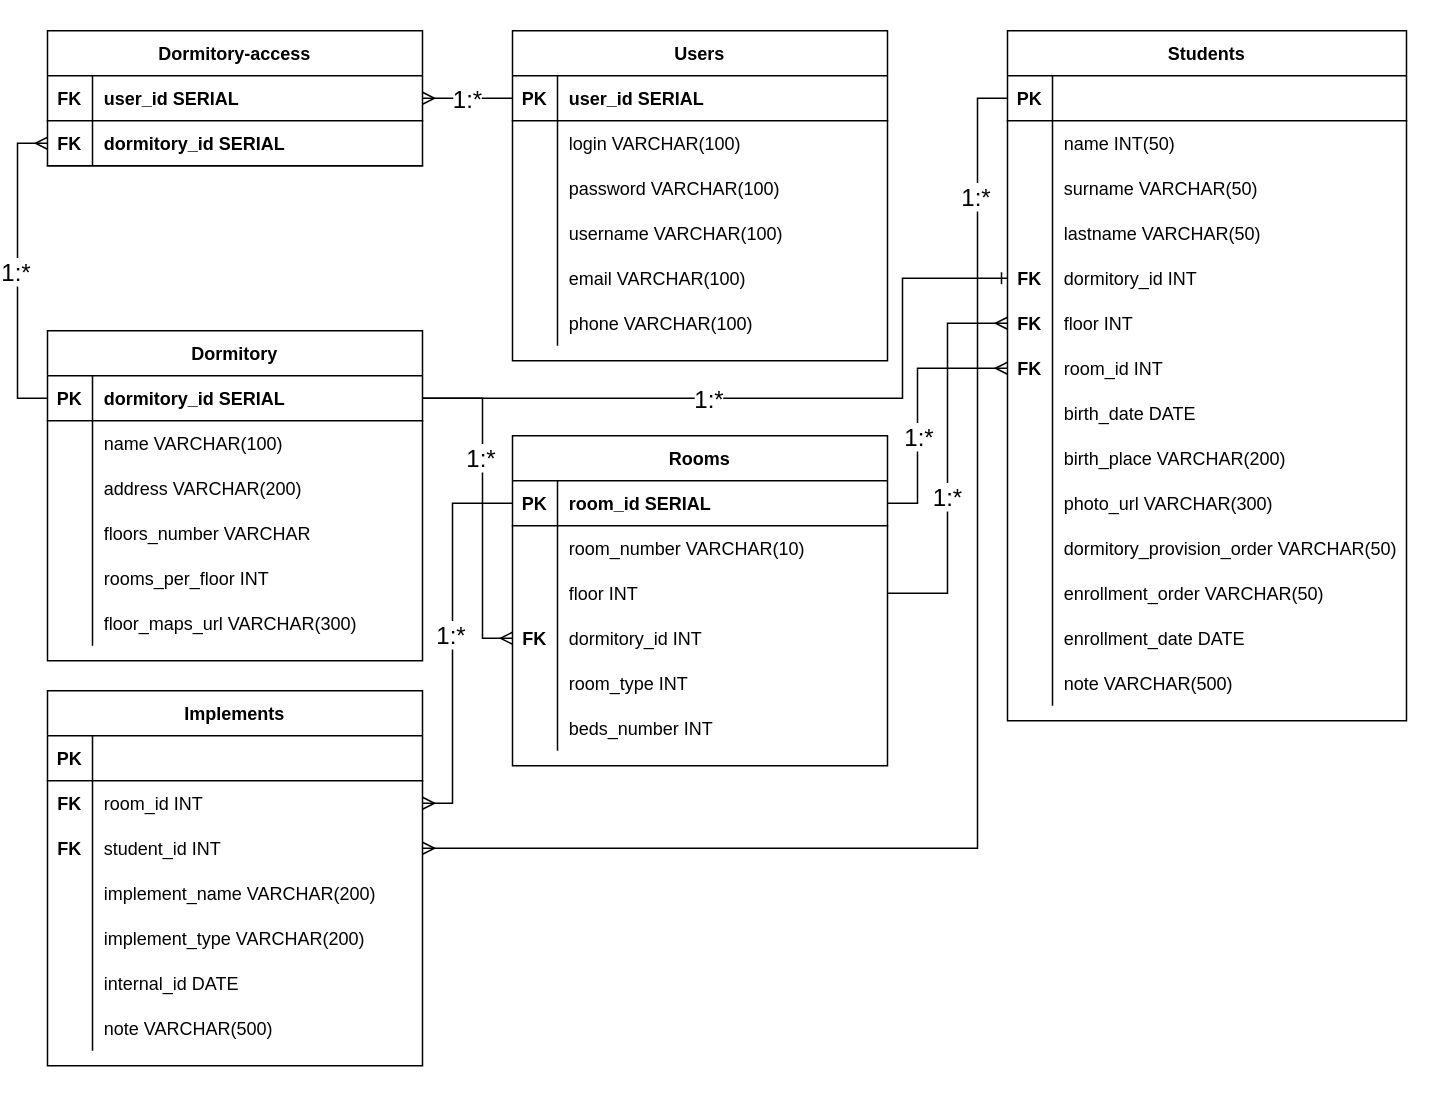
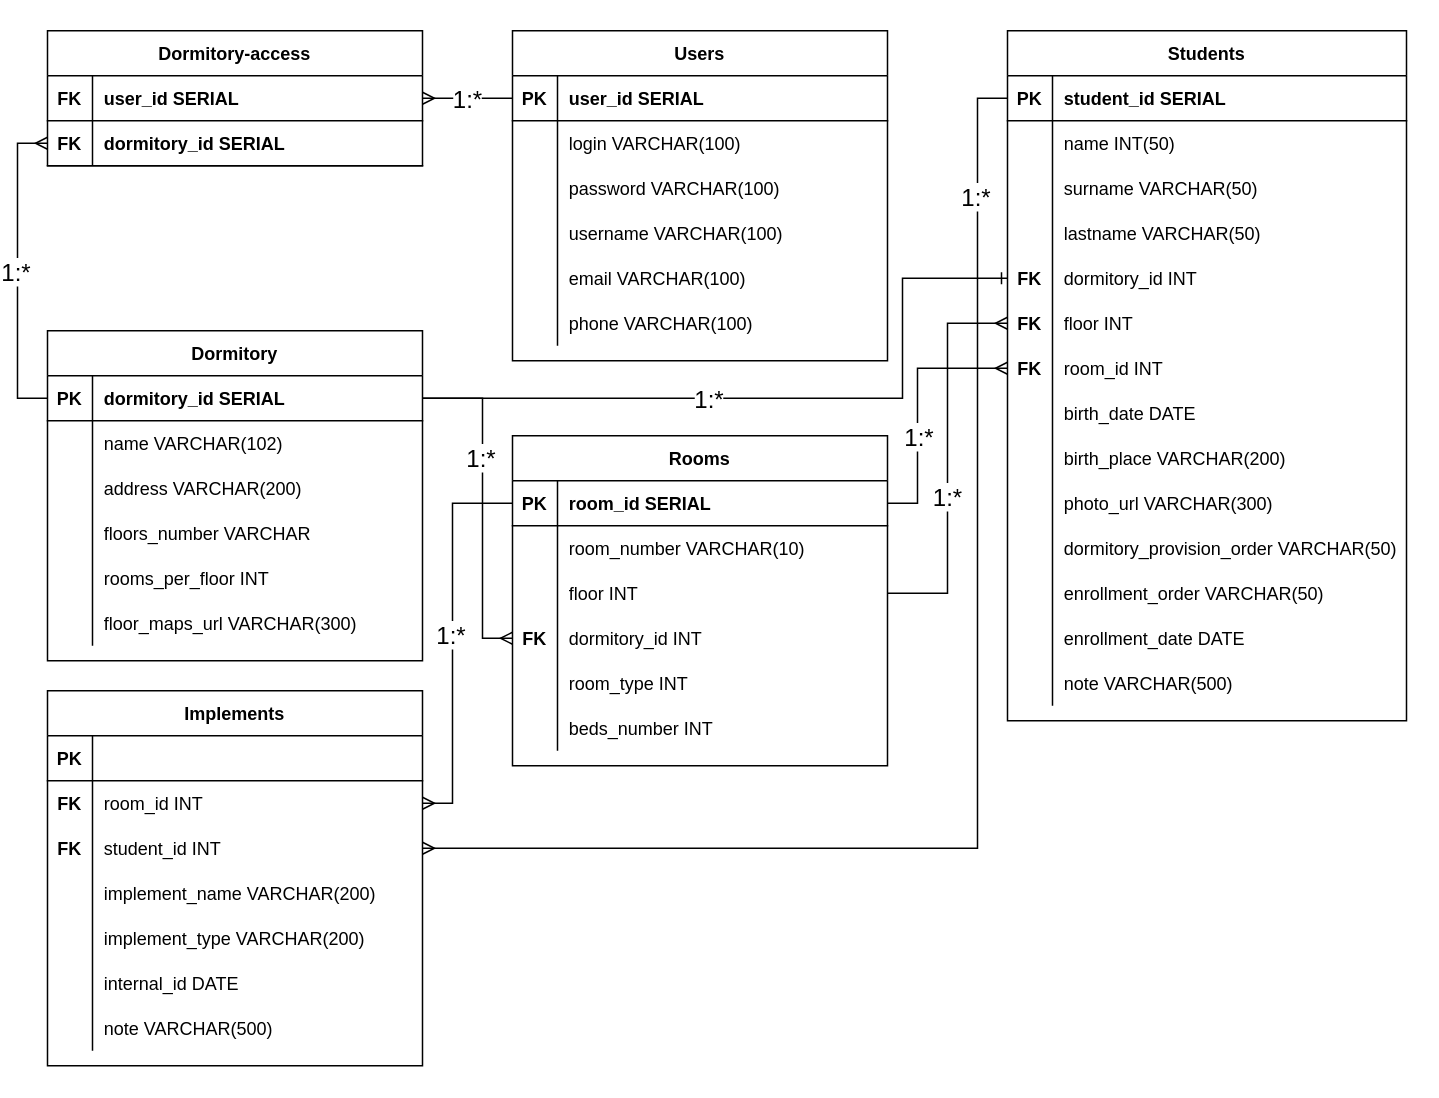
node "student_id SERIAL": added
node "name VARCHAR(100)": label "name VARCHAR(100)" -> "name VARCHAR(102)"
